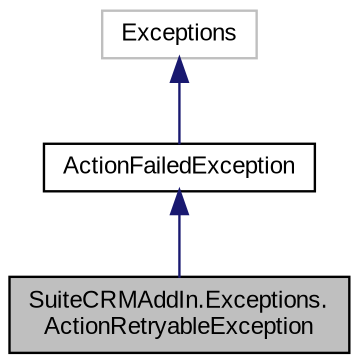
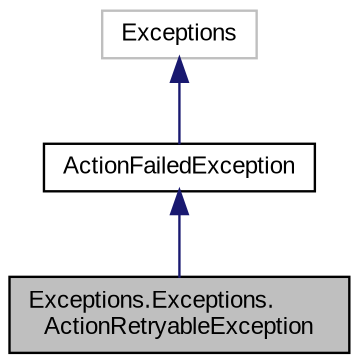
node "SuiteCRMAddIn.Exceptions. ActionRetryableException": label "SuiteCRMAddIn.Exceptions. ActionRetryableException" -> "Exceptions.Exceptions. ActionRetryableException"
